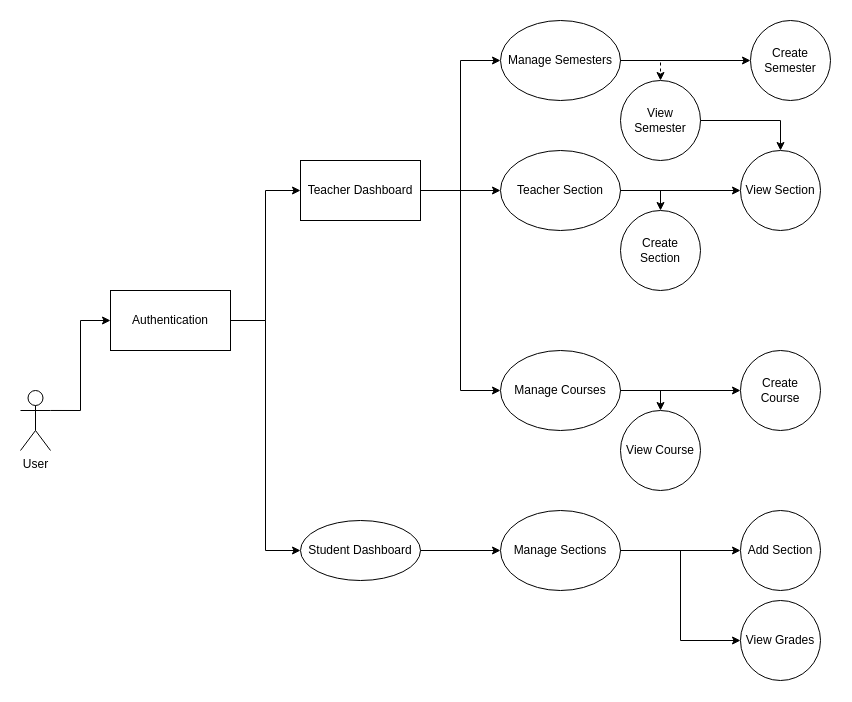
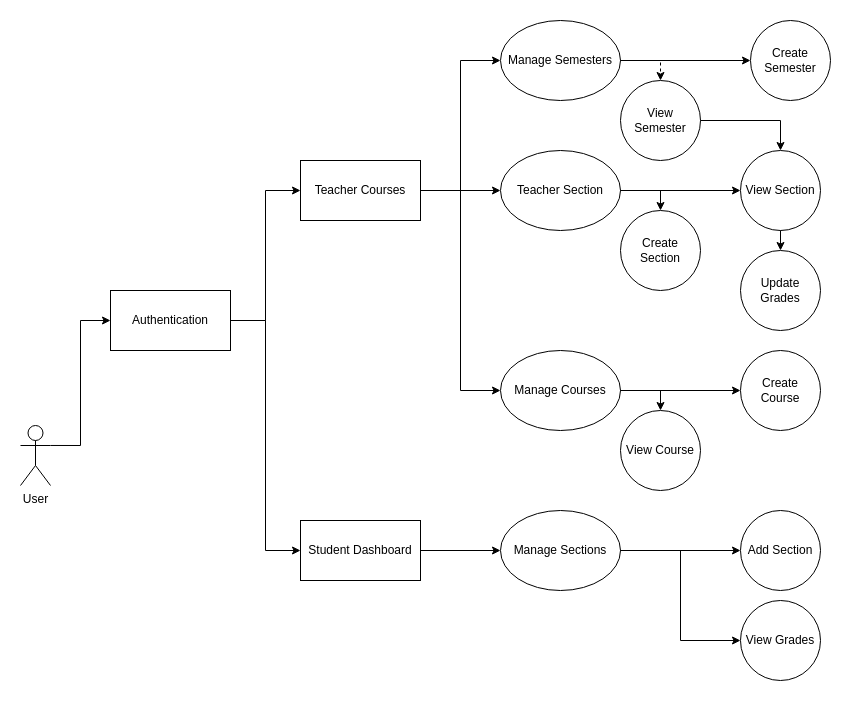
node "Teacher Dashboard": label "Teacher Dashboard" -> "Teacher Courses"
edge "View Section" -> "Update Grades": added
node "Update Grades": added
node "User": moved (36, 421) -> (36, 456)
node "Student Dashboard": shape ellipse -> rectangle
